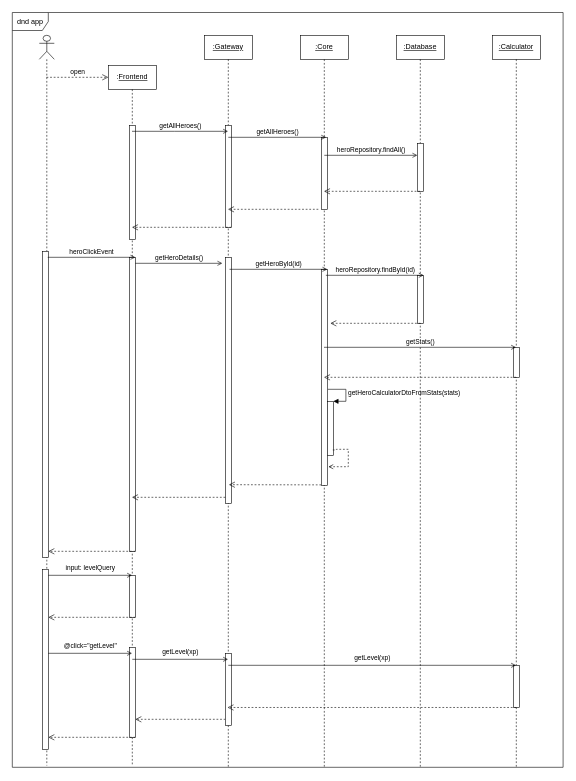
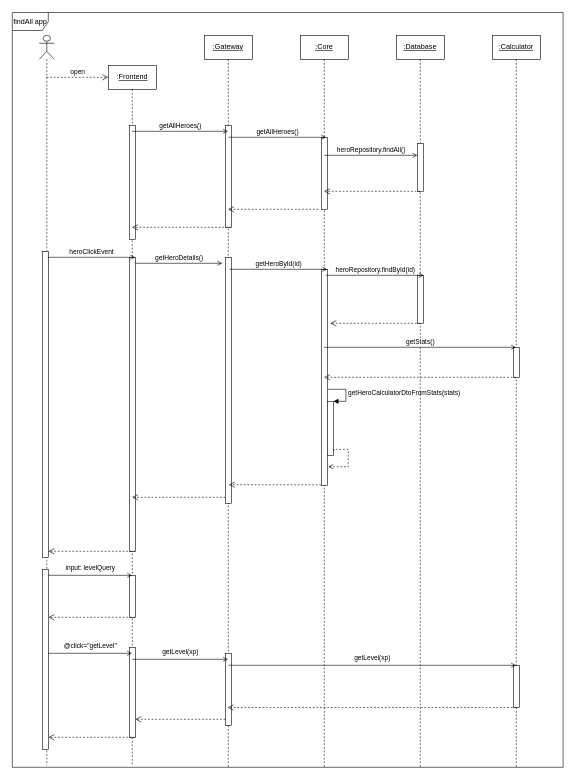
node "dnd app": label "dnd app" -> "findAll app"
